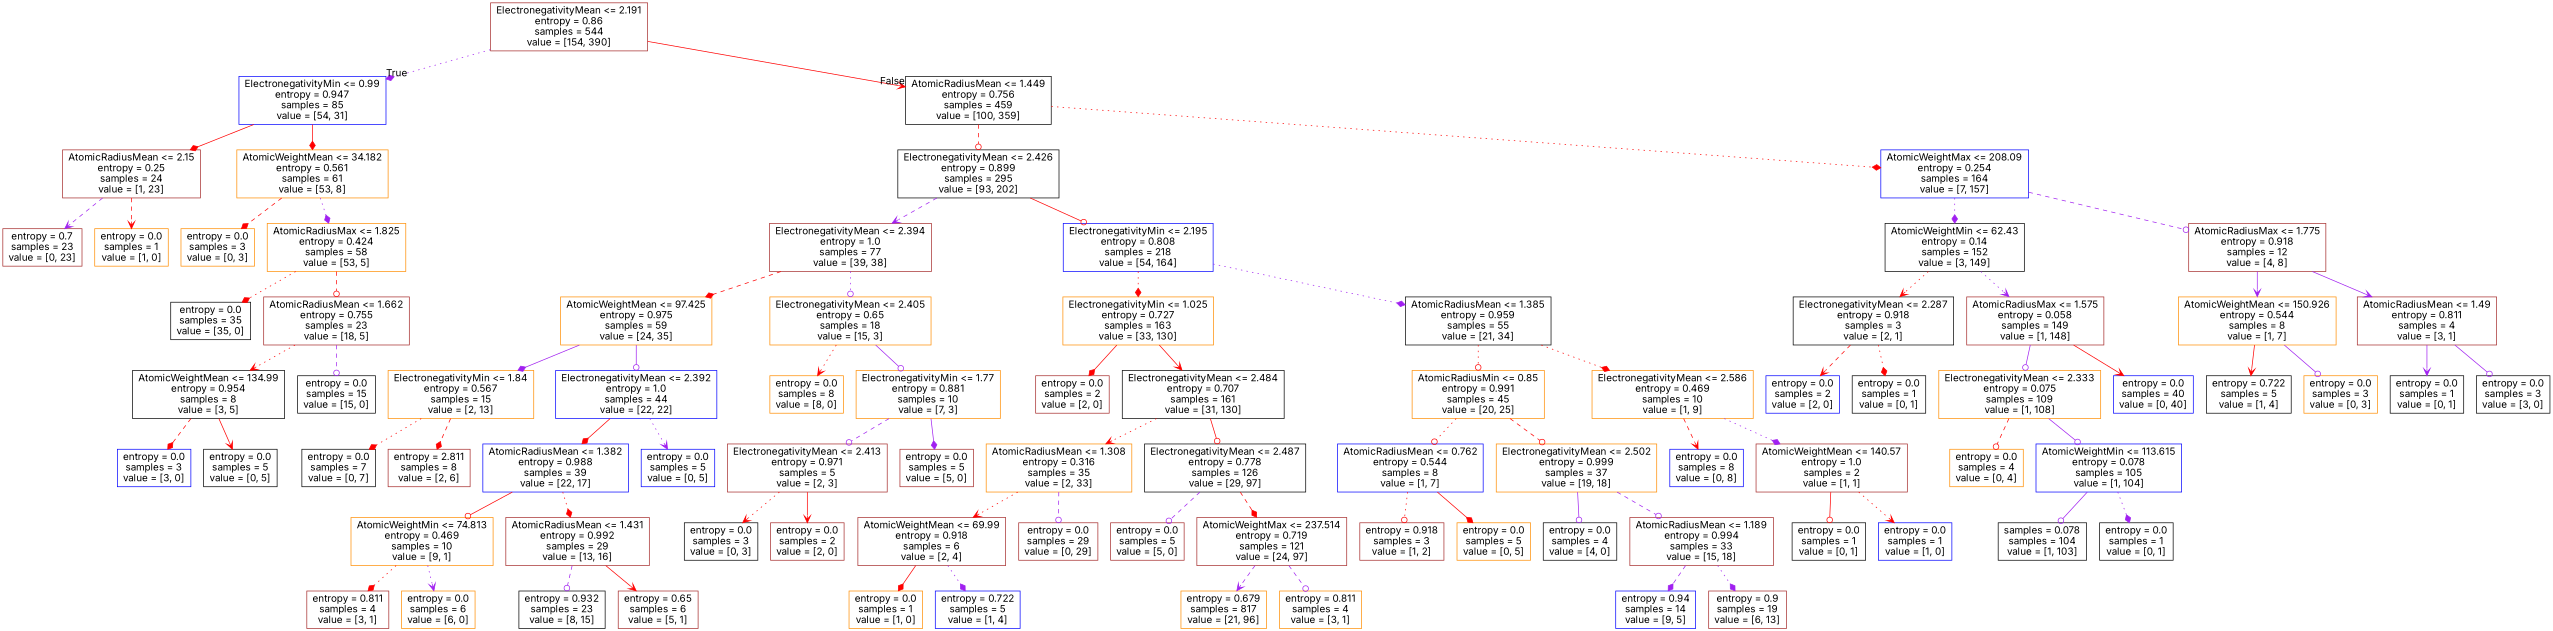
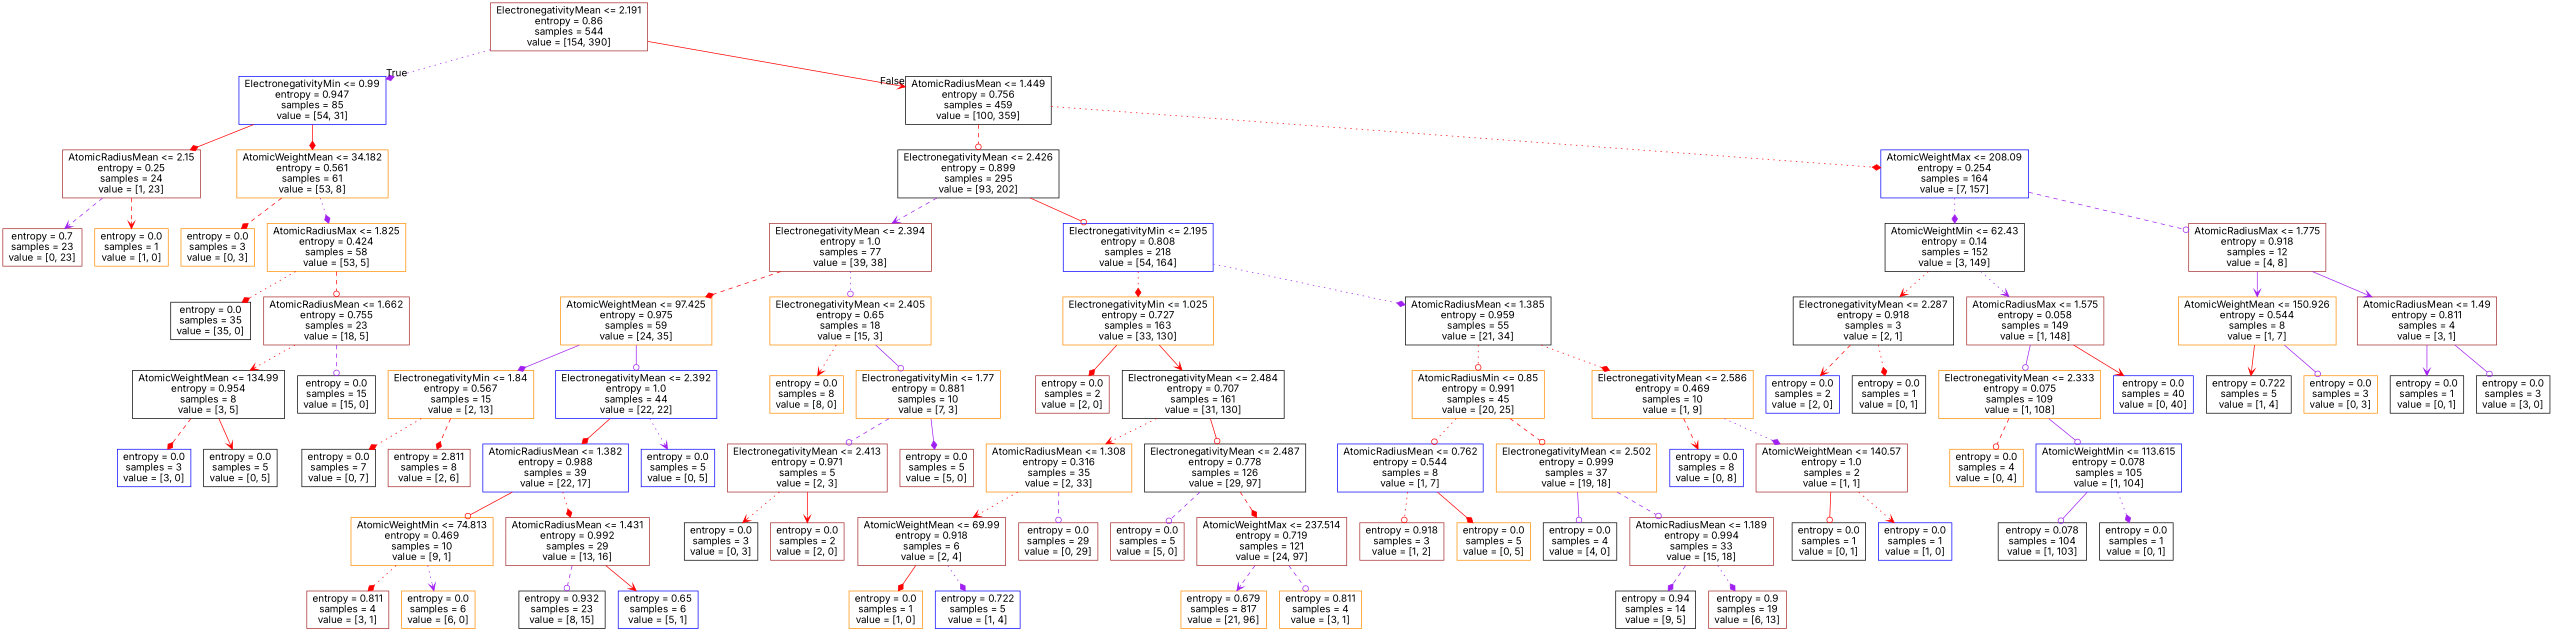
node "samples = 0.078 samples = 104 value = [1, 103]": label "samples = 0.078 samples = 104 value = [1, 103]" -> "entropy = 0.078 samples = 104 value = [1, 103]"
node "entropy = 0.65 samples = 6 value = [5, 1]": color brown -> blue
node "entropy = 0.94 samples = 14 value = [9, 5]": color blue -> black
